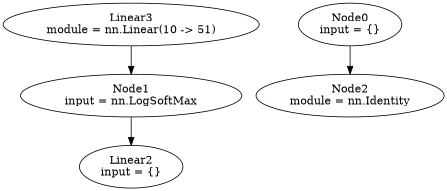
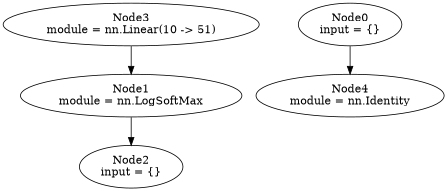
node "Linear3 module = nn.Linear(10 -> 51)": label "Linear3 module = nn.Linear(10 -> 51)" -> "Node3 module = nn.Linear(10 -> 51)"
node "Node1 input = nn.LogSoftMax": label "Node1 input = nn.LogSoftMax" -> "Node1 module = nn.LogSoftMax"
node "Node2 module = nn.Identity": label "Node2 module = nn.Identity" -> "Node4 module = nn.Identity"
node "Linear2 input = {}": label "Linear2 input = {}" -> "Node2 input = {}"
